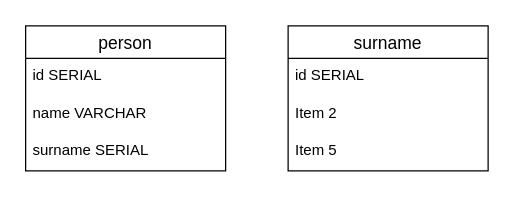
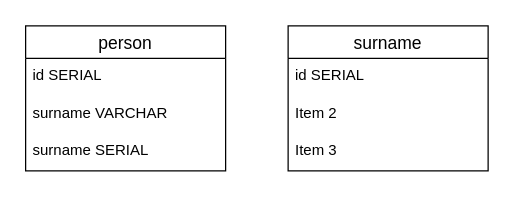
node "name VARCHAR": label "name VARCHAR" -> "surname VARCHAR"
node "Item 5": label "Item 5" -> "Item 3"
